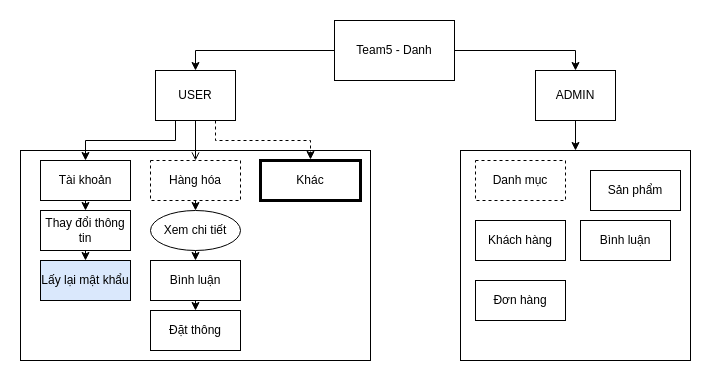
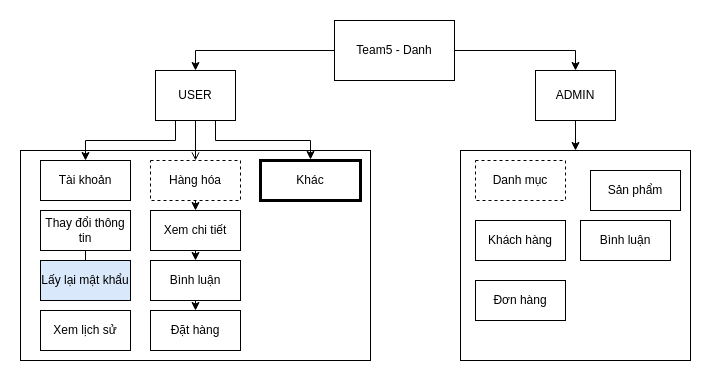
edge "USER" -> "Khác": style dashed -> solid
edge "Tài khoản" -> "Thay đổi thông tin": removed
node "Xem chi tiết": shape ellipse -> rectangle
edge "Thay đổi thông tin" -> "Lấy lại mật khẩu": arrowhead classic -> none
node "Xem lịch sử": added
node "Đặt thông": label "Đặt thông" -> "Đặt hàng"
